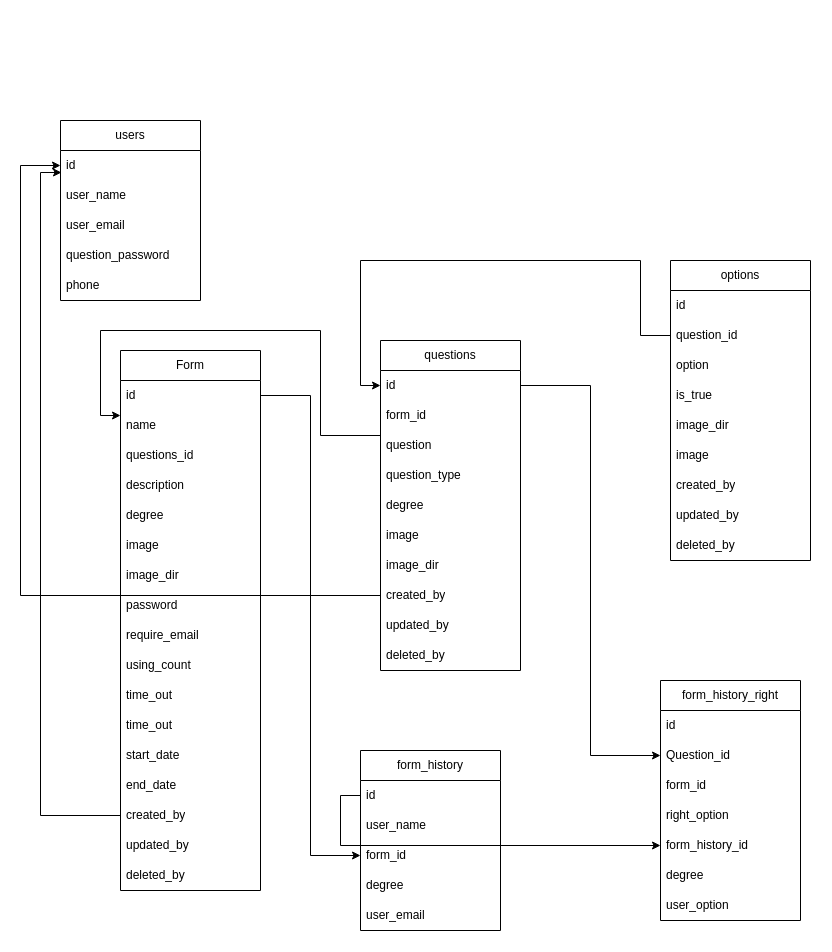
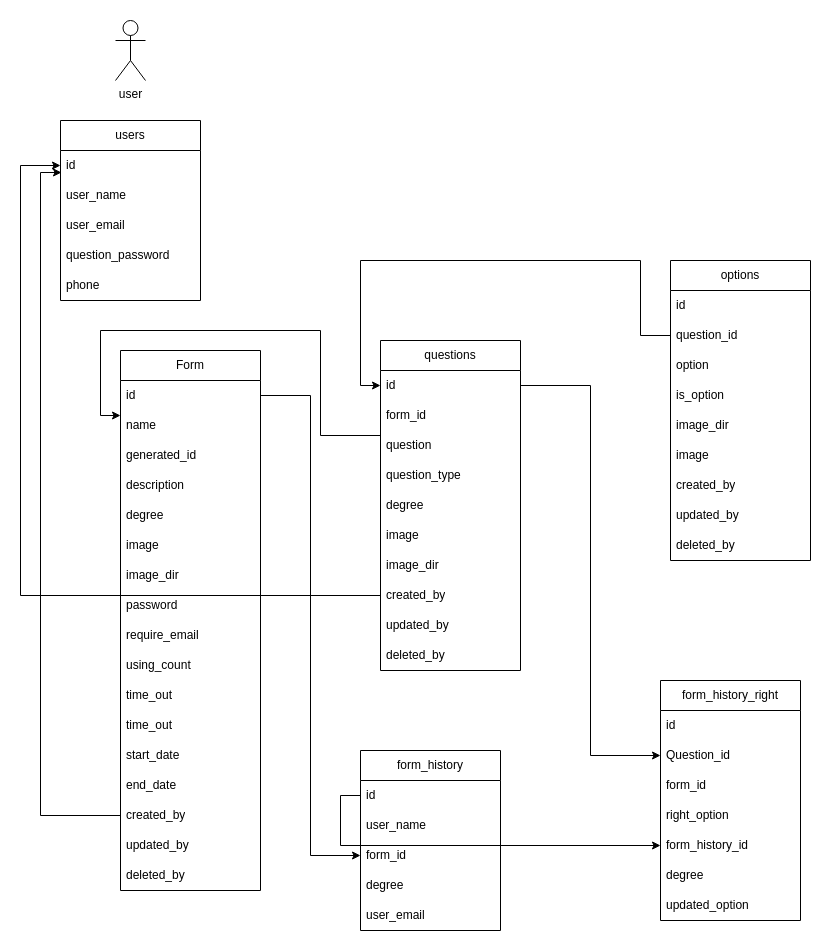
node "user": added
node "is_true": label "is_true" -> "is_option"
node "questions_id": label "questions_id" -> "generated_id"
node "user_option": label "user_option" -> "updated_option"
